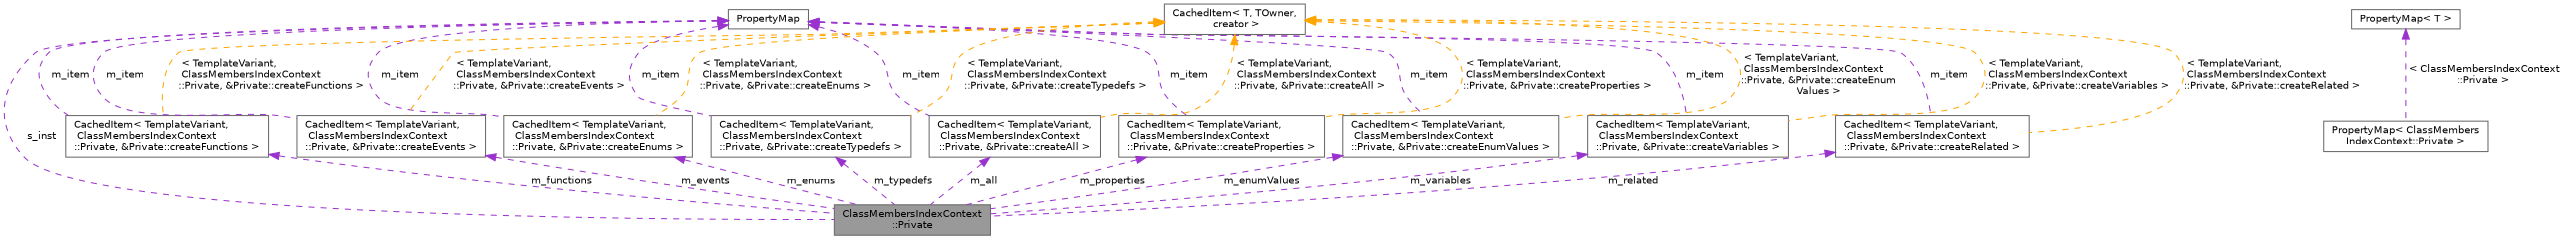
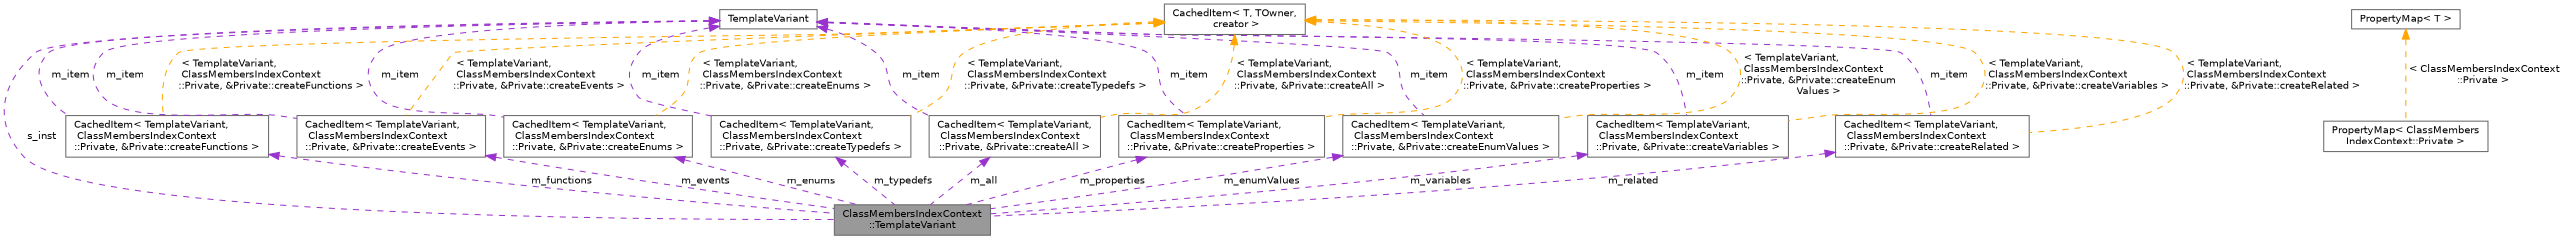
node "PropertyMap": label "PropertyMap" -> "TemplateVariant"
edge "PropertyMap< ClassMembers IndexContext::Private >" -> "PropertyMap< T >": color darkorchid3 -> orange
node "ClassMembersIndexContext ::Private": label "ClassMembersIndexContext ::Private" -> "ClassMembersIndexContext ::TemplateVariant"
